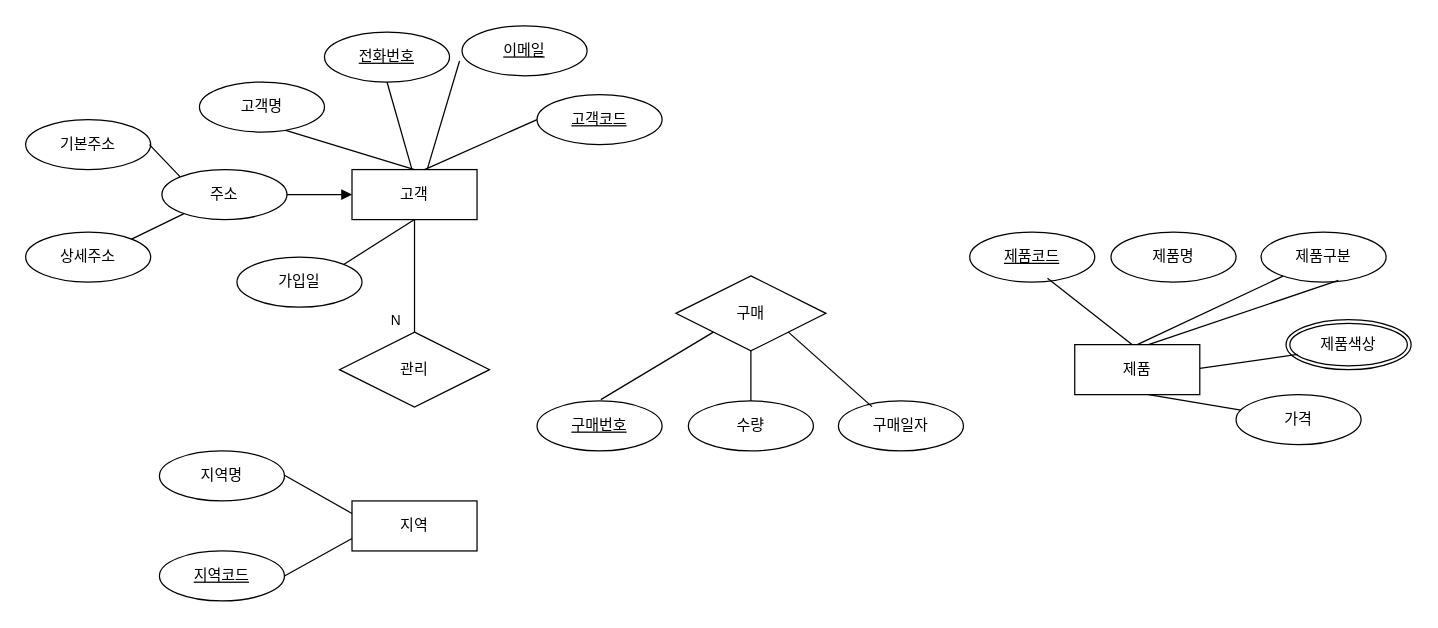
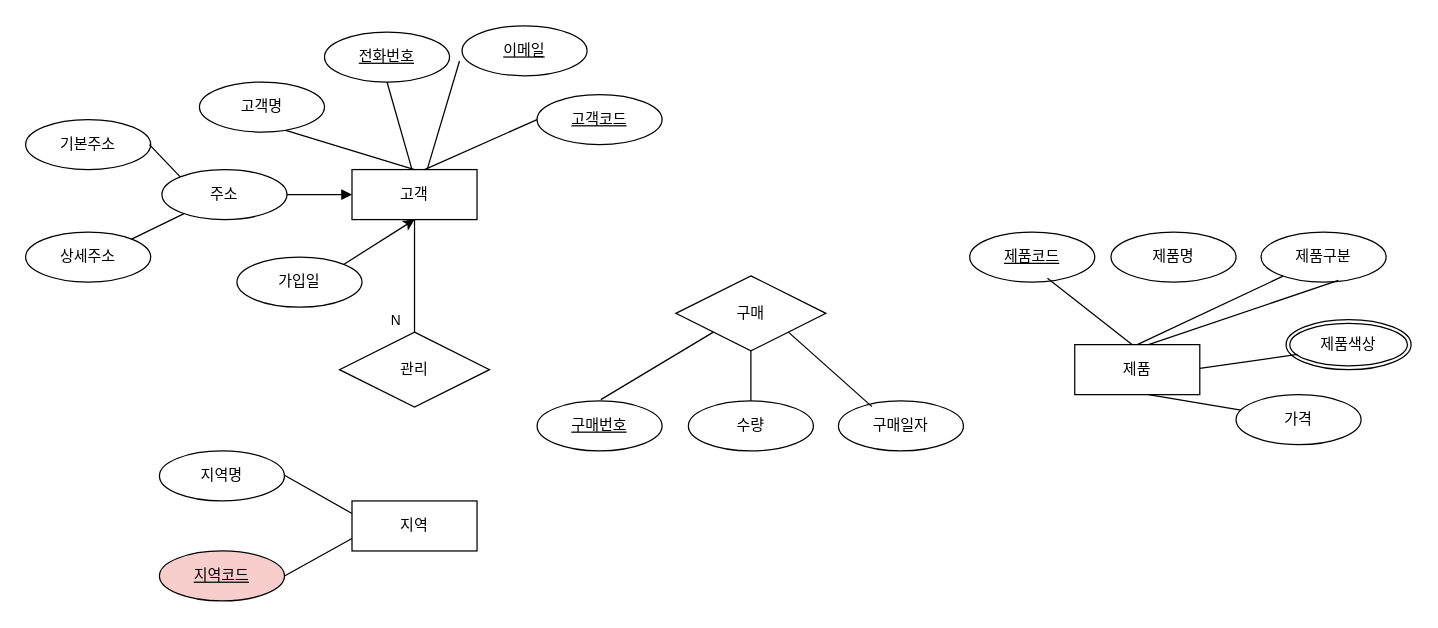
edge "고객" -- "가입일": arrowhead none -> classic
node "지역코드": fillcolor #ffffff -> #f8cecc
